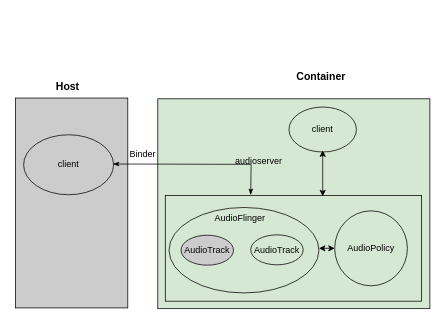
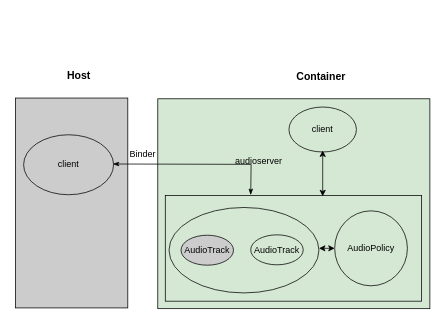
node "Host": moved (68, 87) -> (79, 75)
node "AudioFlinger": removed
